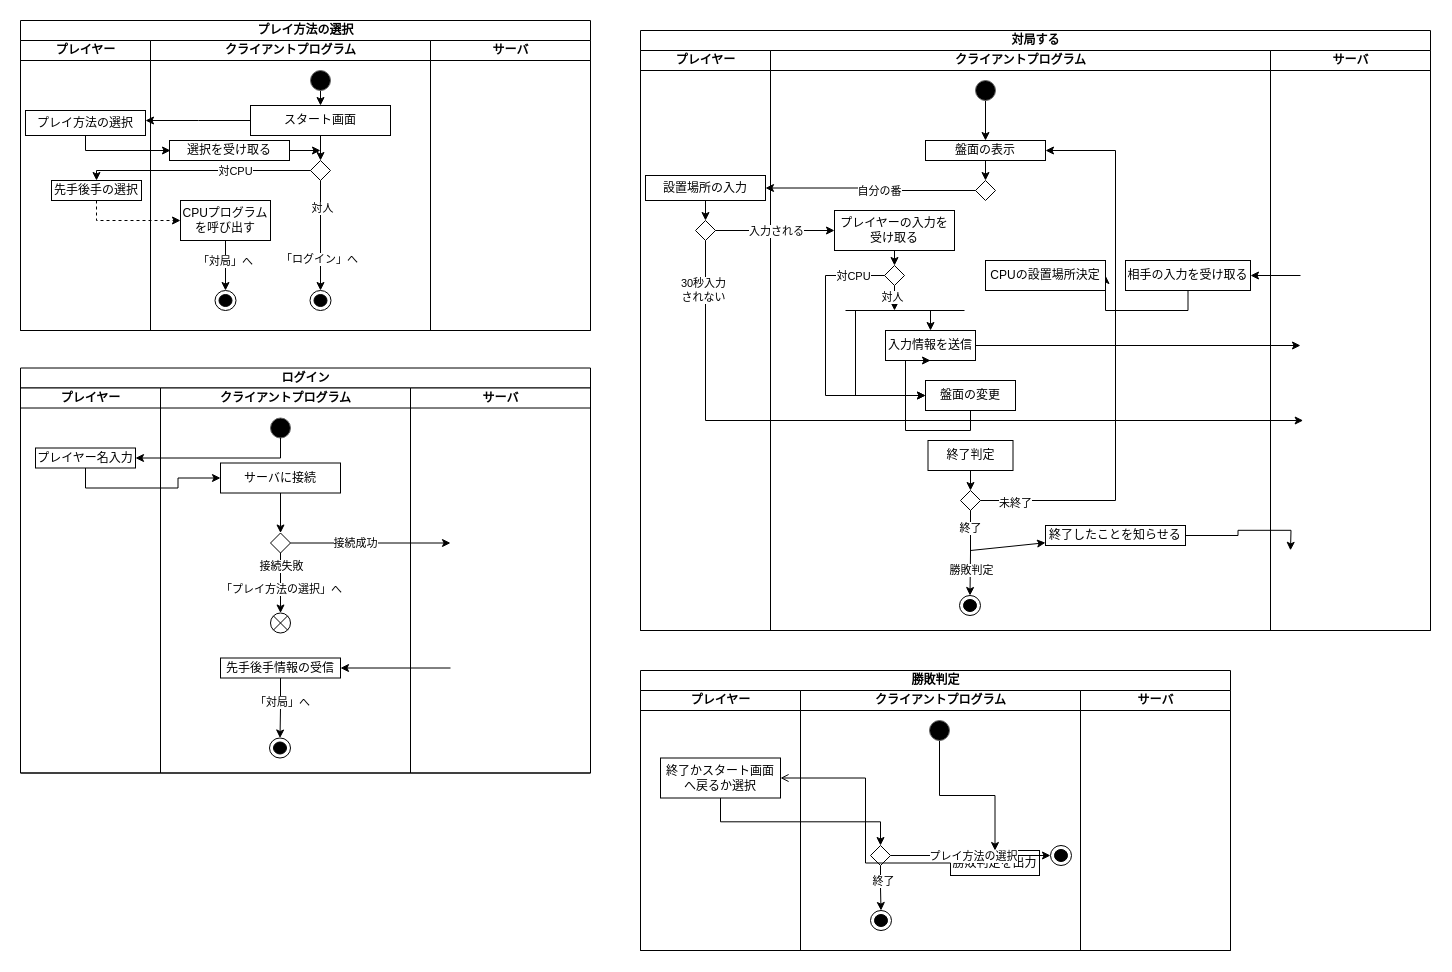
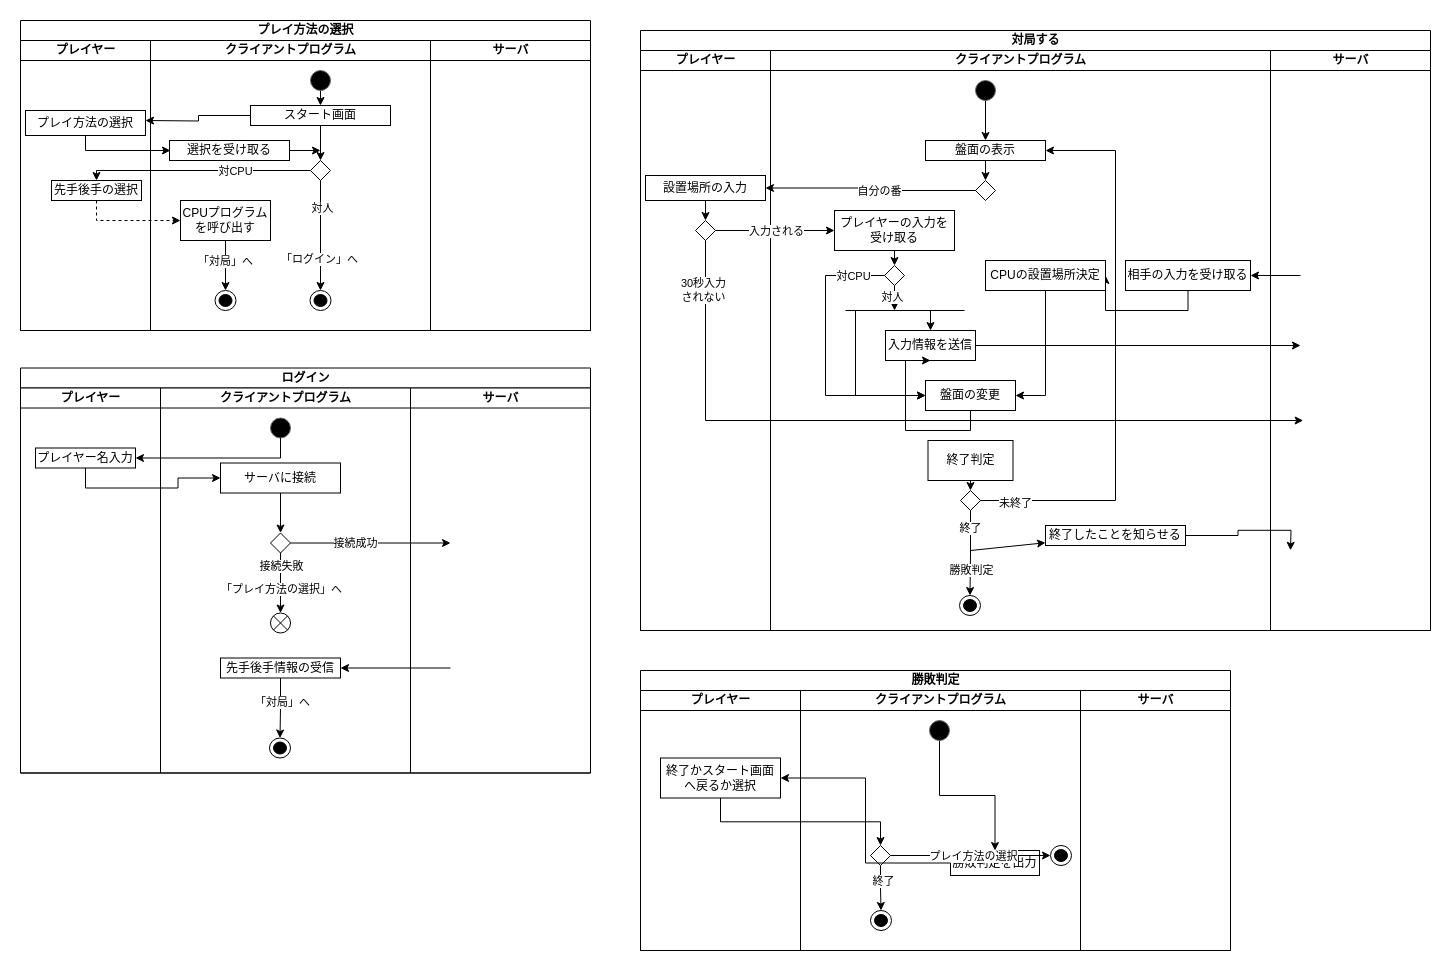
node "スタート画面": size 140x30 -> 140x20
edge "CPUの設置場所決定" -> "盤面の変更": added
node "終了判定": size 85x30 -> 85x40
edge "勝敗判定を出力" -> "終了かスタート画面へ戻るか選択": arrowhead open -> classic
